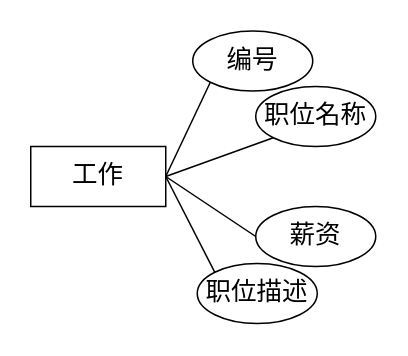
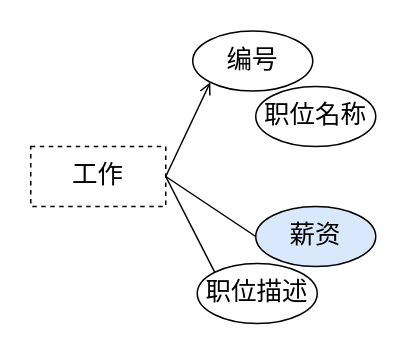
edge "编号" -- "工作": arrowhead none -> open
edge "职位名称" -- "工作": removed
node "工作": style solid -> dashed
node "薪资": fillcolor #ffffff -> #dae8fc
